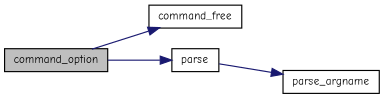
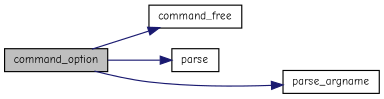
edge "parse" -> "parse_argname": now "command_option" -> "parse_argname"
